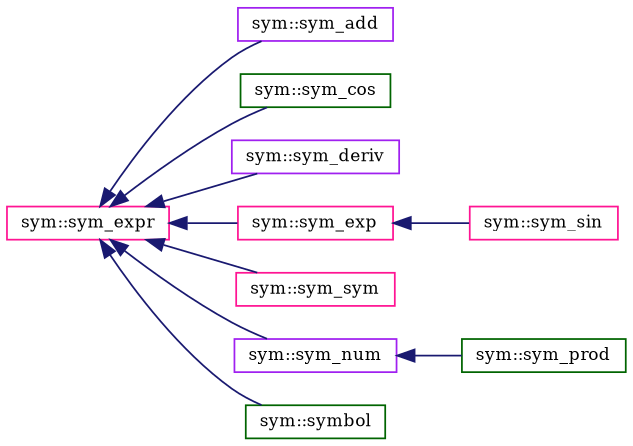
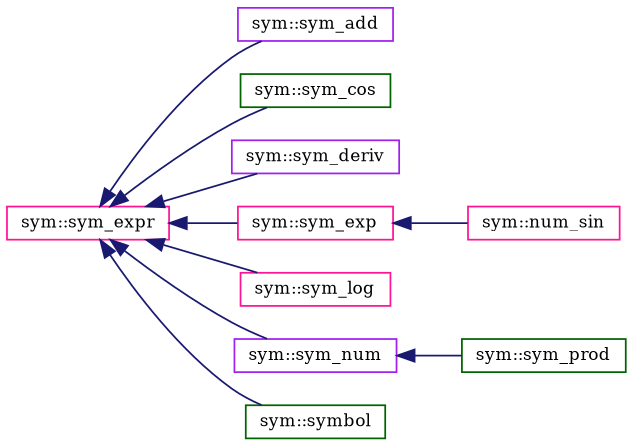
node "sym::sym_sin": label "sym::sym_sin" -> "sym::num_sin"
node "sym::sym_sym": label "sym::sym_sym" -> "sym::sym_log"
